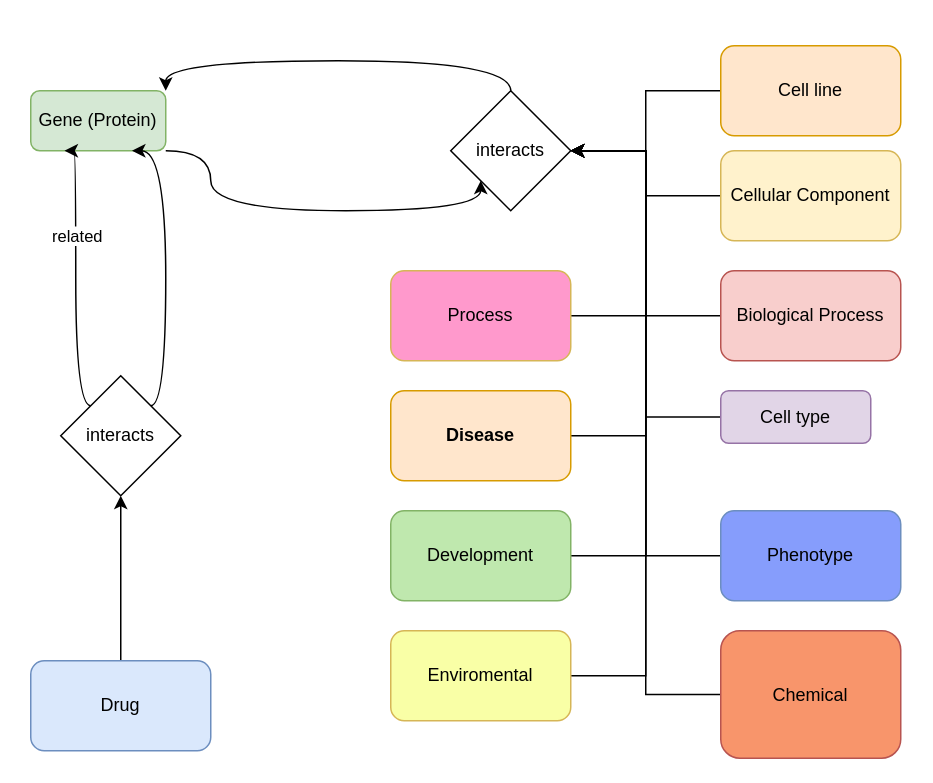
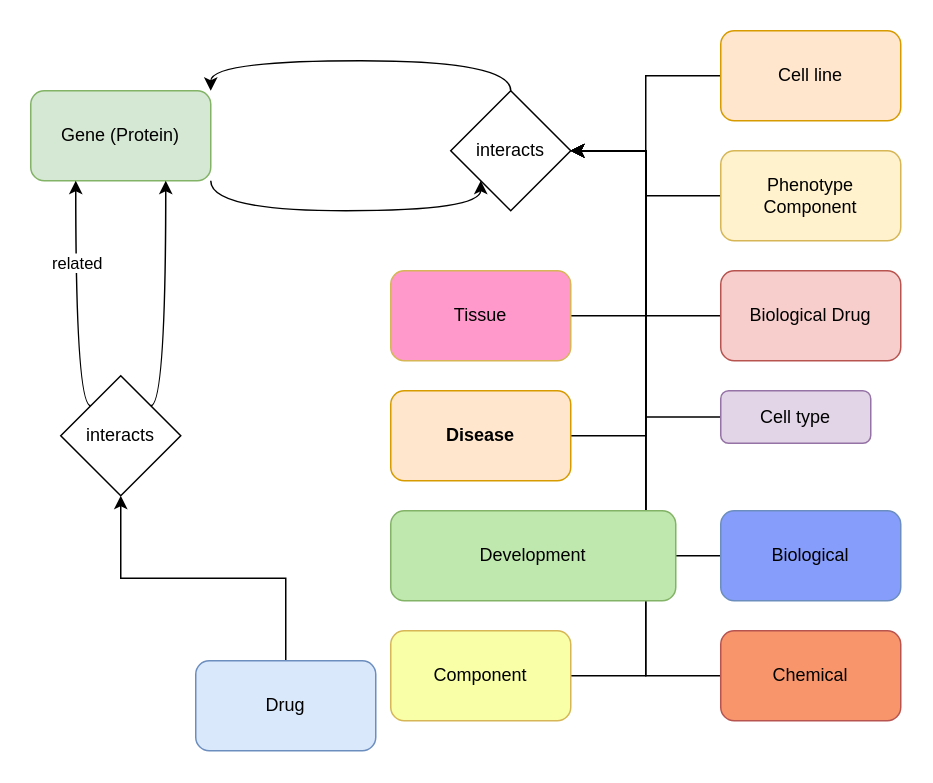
node "Cell line": moved (811, 91) -> (811, 76)
node "Gene (Protein)": size 135x60 -> 180x90
node "Cellular Component": label "Cellular Component" -> "Phenotype Component"
node "Process": label "Process" -> "Tissue"
node "Biological Process": label "Biological Process" -> "Biological Drug"
node "Development": size 180x90 -> 285x90
node "Phenotype": label "Phenotype" -> "Biological"
node "Enviromental": label "Enviromental" -> "Component"
node "Chemical": size 180x128 -> 180x90
node "Drug": moved (121, 706) -> (286, 706)
